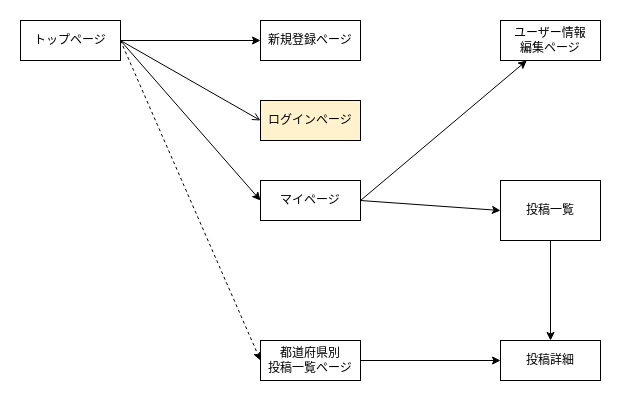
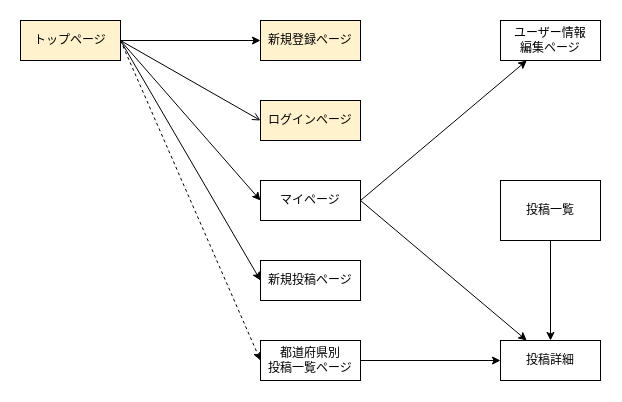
node "トップページ": fillcolor #ffffff -> #fff2cc
node "新規登録ページ": fillcolor #ffffff -> #fff2cc
edge "トップページ" -> "新規投稿ページ": added
edge "マイページ" -> "投稿一覧": now "マイページ" -> "投稿詳細"
node "新規投稿ページ": added
